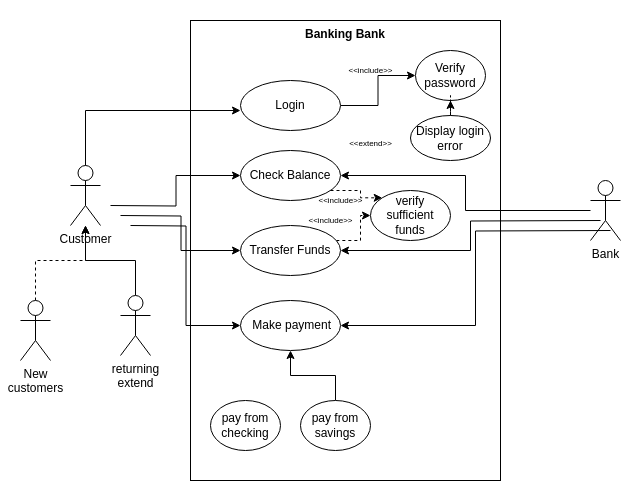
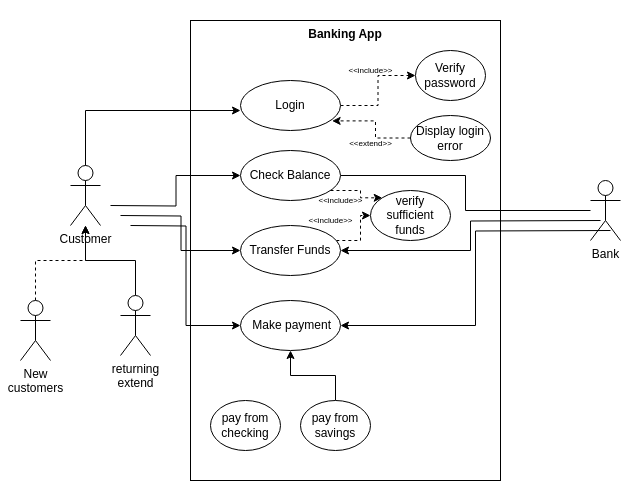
node "Banking Bank": label "Banking Bank" -> "Banking App"
edge "Login" -> "Verify password": style solid -> dashed
edge "Display login error" -> "Verify password": now "Display login error" -> "Login"
edge "Bank" -> "Check Balance": arrowhead classic -> none
